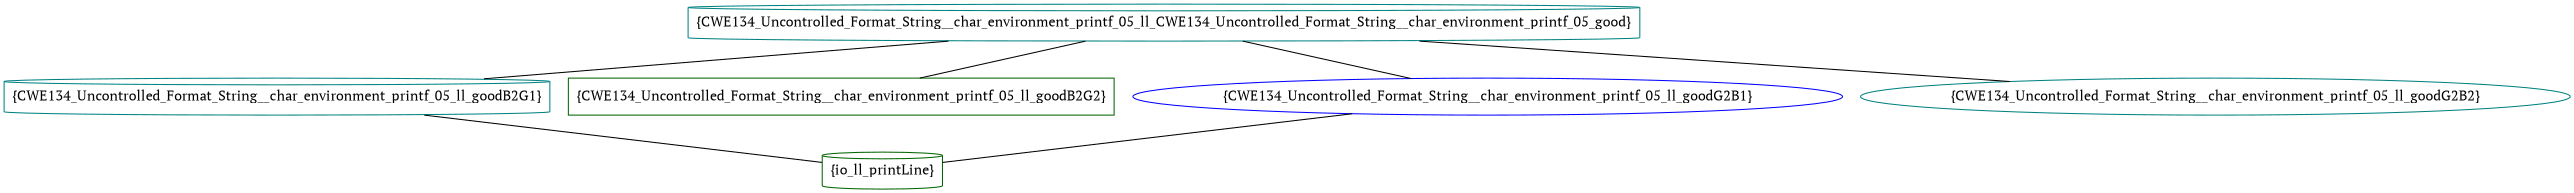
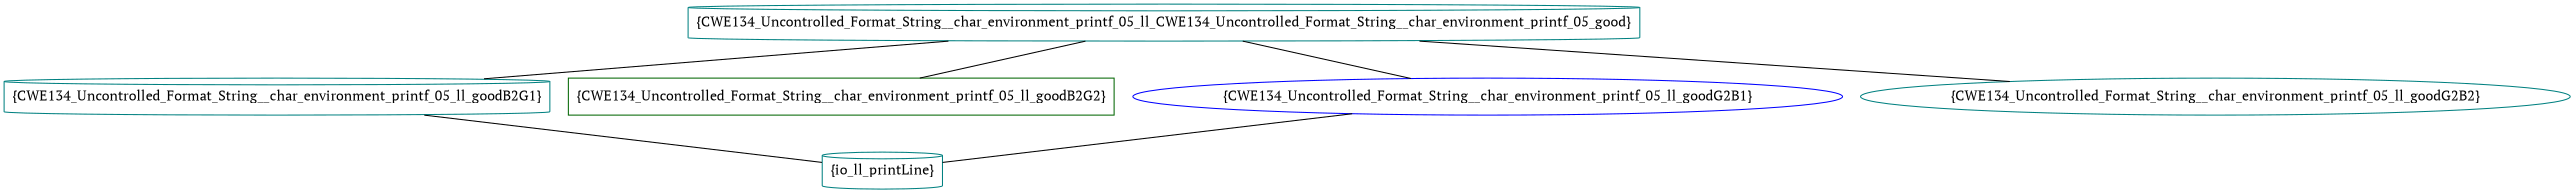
node "{io_ll_printLine}": color darkgreen -> teal
